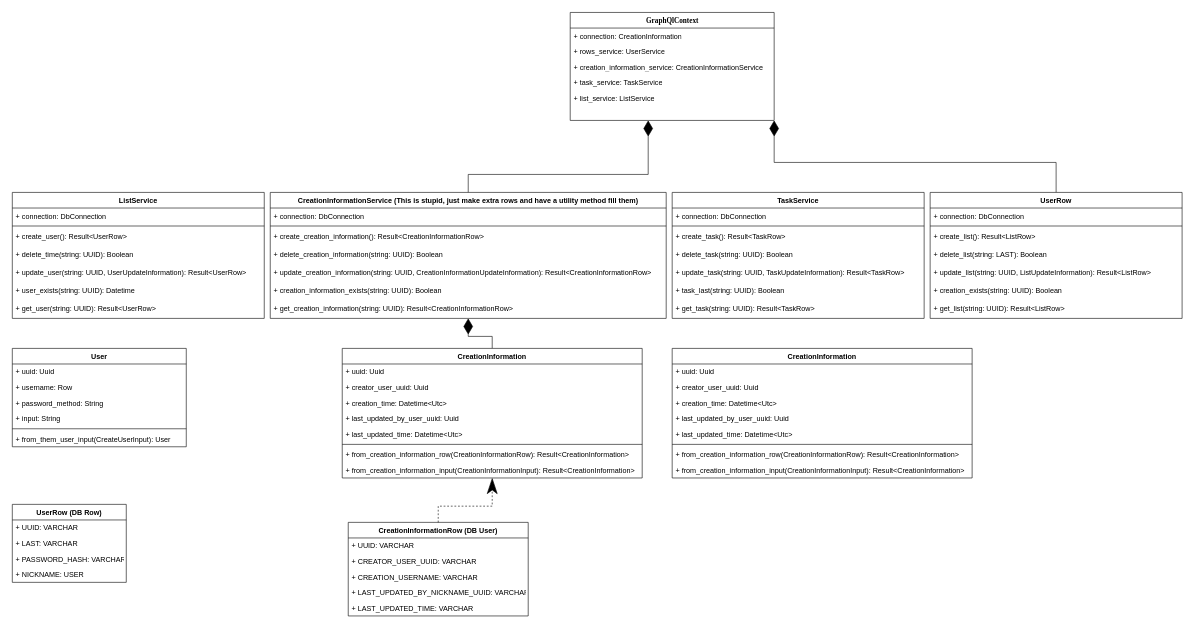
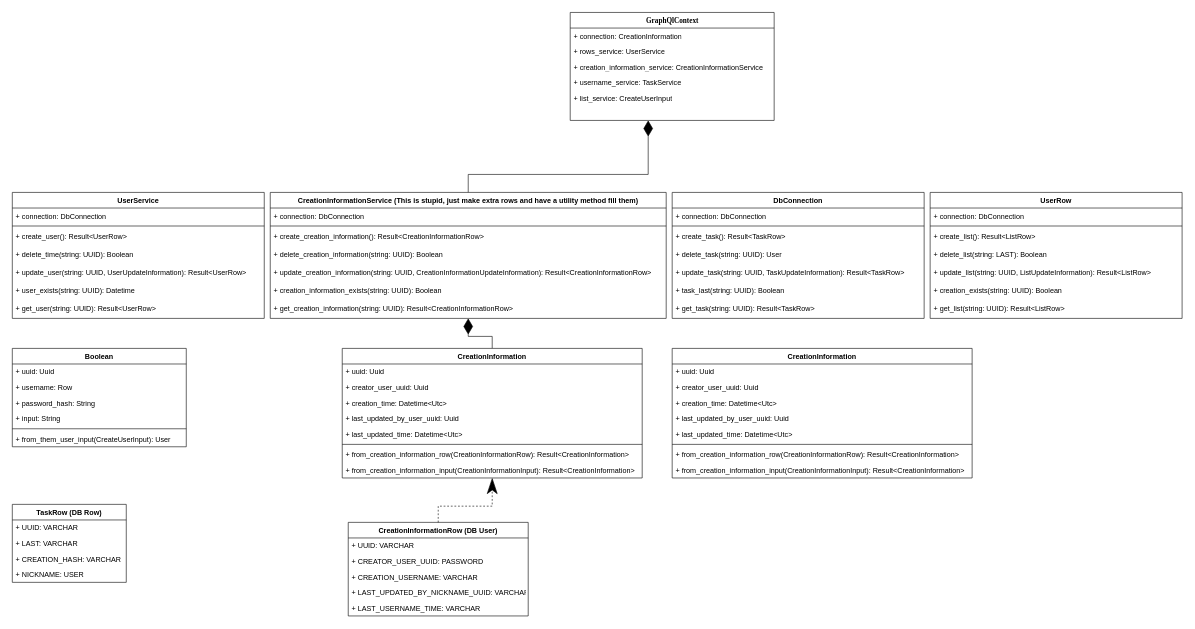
node "+ task_service: TaskService": label "+ task_service: TaskService" -> "+ username_service: TaskService"
node "+ list_service: ListService": label "+ list_service: ListService" -> "+ list_service: CreateUserInput"
edge "UserRow" -> "GraphQlContext": removed
node "ListService": label "ListService" -> "UserService"
node "TaskService": label "TaskService" -> "DbConnection"
node "+ delete_task(string: UUID): Boolean": label "+ delete_task(string: UUID): Boolean" -> "+ delete_task(string: UUID): User"
node "User": label "User" -> "Boolean"
node "+ password_method: String": label "+ password_method: String" -> "+ password_hash: String"
node "UserRow (DB Row)": label "UserRow (DB Row)" -> "TaskRow (DB Row)"
node "+ PASSWORD_HASH: VARCHAR": label "+ PASSWORD_HASH: VARCHAR" -> "+ CREATION_HASH: VARCHAR"
node "+ CREATOR_USER_UUID: VARCHAR": label "+ CREATOR_USER_UUID: VARCHAR" -> "+ CREATOR_USER_UUID: PASSWORD"
node "+ LAST_UPDATED_TIME: VARCHAR": label "+ LAST_UPDATED_TIME: VARCHAR" -> "+ LAST_USERNAME_TIME: VARCHAR"
